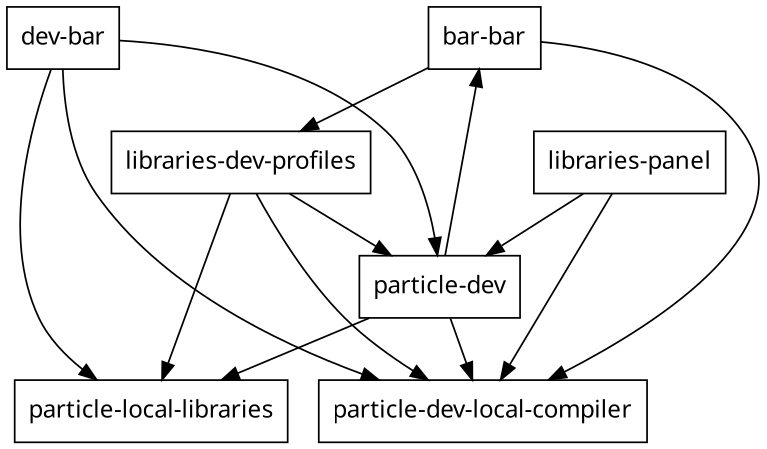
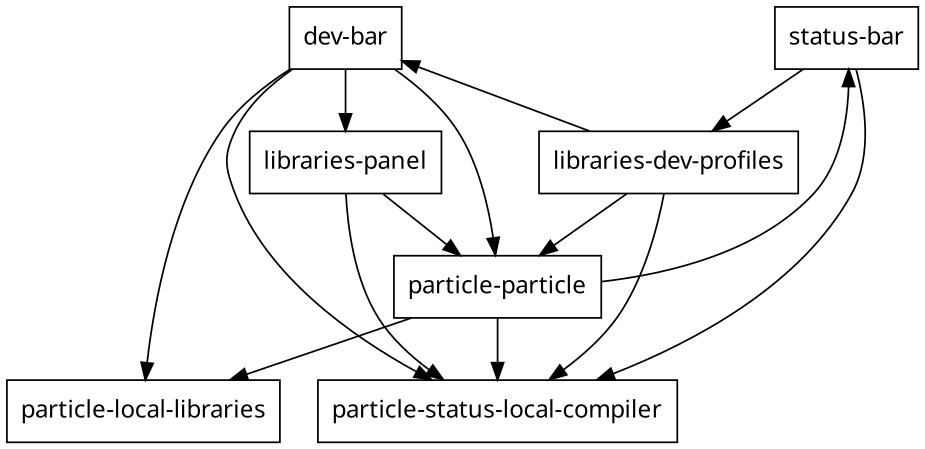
node "bar-bar": label "bar-bar" -> "status-bar"
edge "dev-bar" -> "libraries-panel": added
edge "libraries-dev-profiles" -> "particle-local-libraries": now "libraries-dev-profiles" -> "dev-bar"
node "particle-dev": label "particle-dev" -> "particle-particle"
node "particle-dev-local-compiler": label "particle-dev-local-compiler" -> "particle-status-local-compiler"
